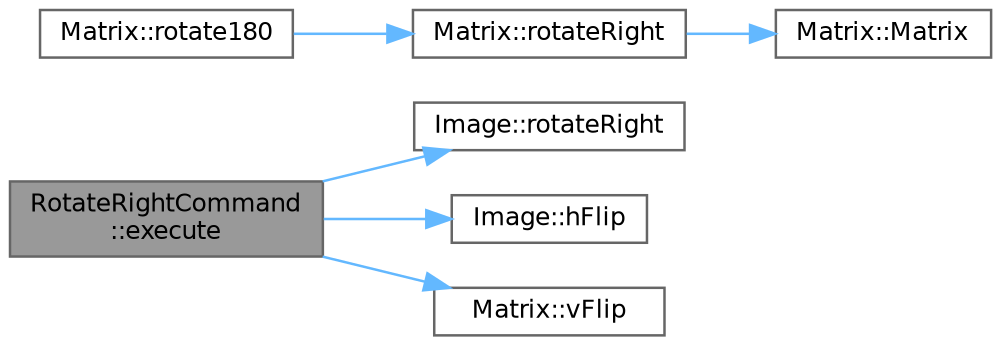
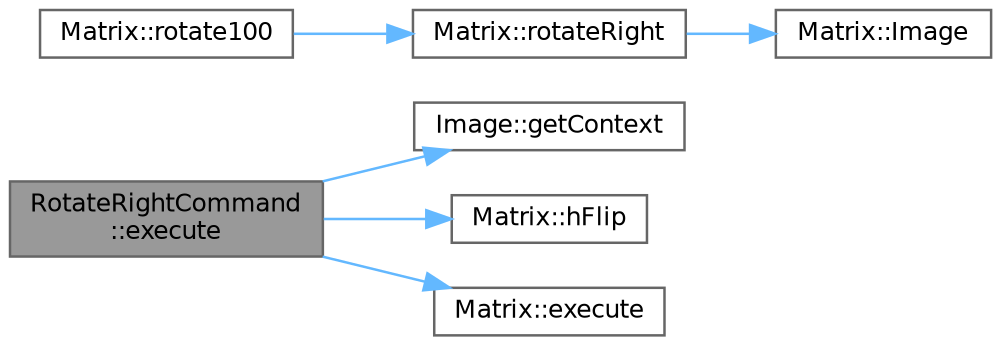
node "Matrix::rotate180": label "Matrix::rotate180" -> "Matrix::rotate100"
node "Matrix::Matrix": label "Matrix::Matrix" -> "Matrix::Image"
node "Image::rotateRight": label "Image::rotateRight" -> "Image::getContext"
node "Image::hFlip": label "Image::hFlip" -> "Matrix::hFlip"
node "Matrix::vFlip": label "Matrix::vFlip" -> "Matrix::execute"
